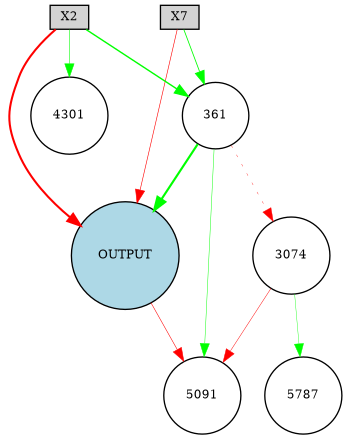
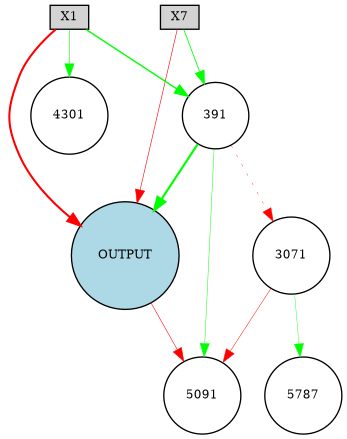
node "X2": label "X2" -> "X1"
node "361": label "361" -> "391"
node "3074": label "3074" -> "3071"
